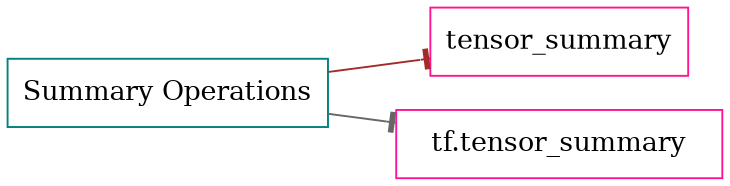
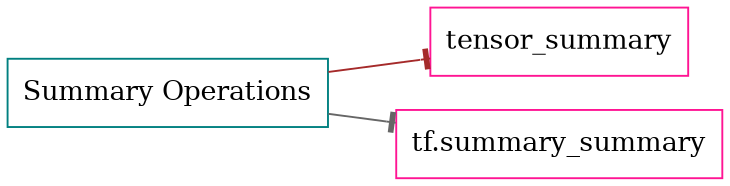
node "tf.tensor_summary": label "tf.tensor_summary" -> "tf.summary_summary"
